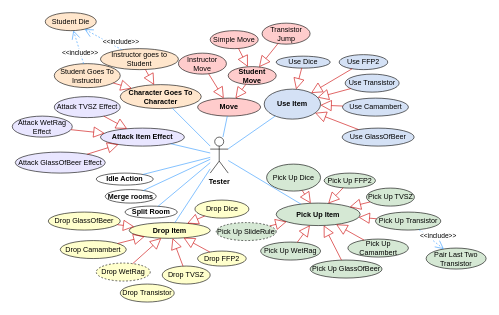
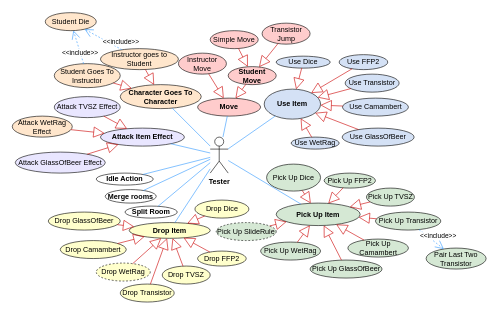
node "Attack WetRag Effect": fillcolor #e9e6ff -> #ffe6cc
edge "Use WetRag" -> "Use Item": added
node "Use WetRag": added
edge "Drop Transistor" -> "Drop Item": added
